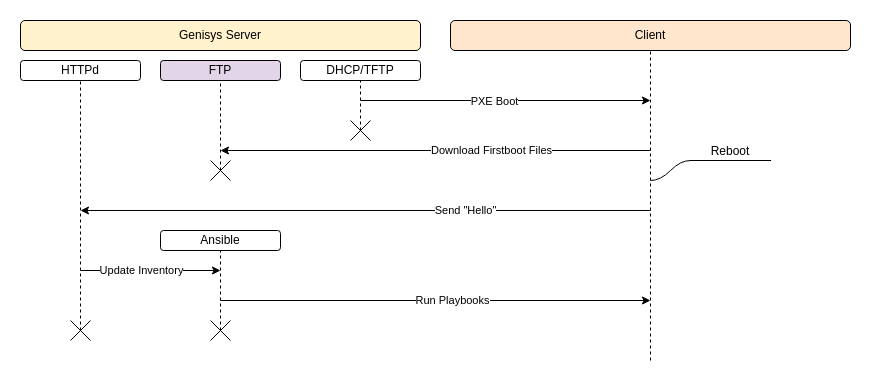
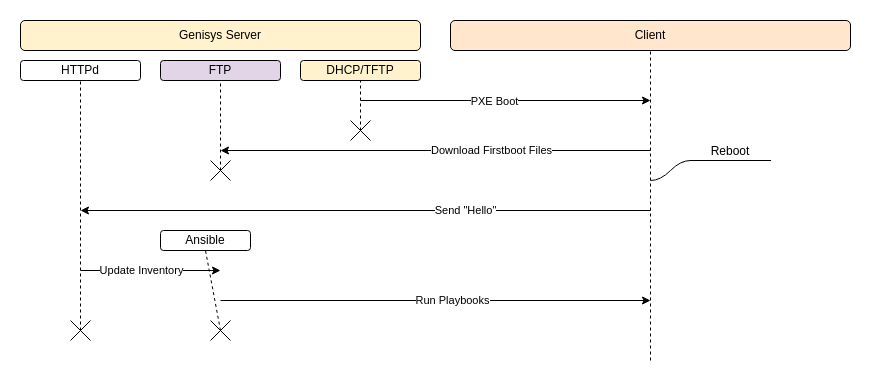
node "DHCP/TFTP": fillcolor #ffffff -> #fff2cc
node "Ansible": size 120x20 -> 90x20
